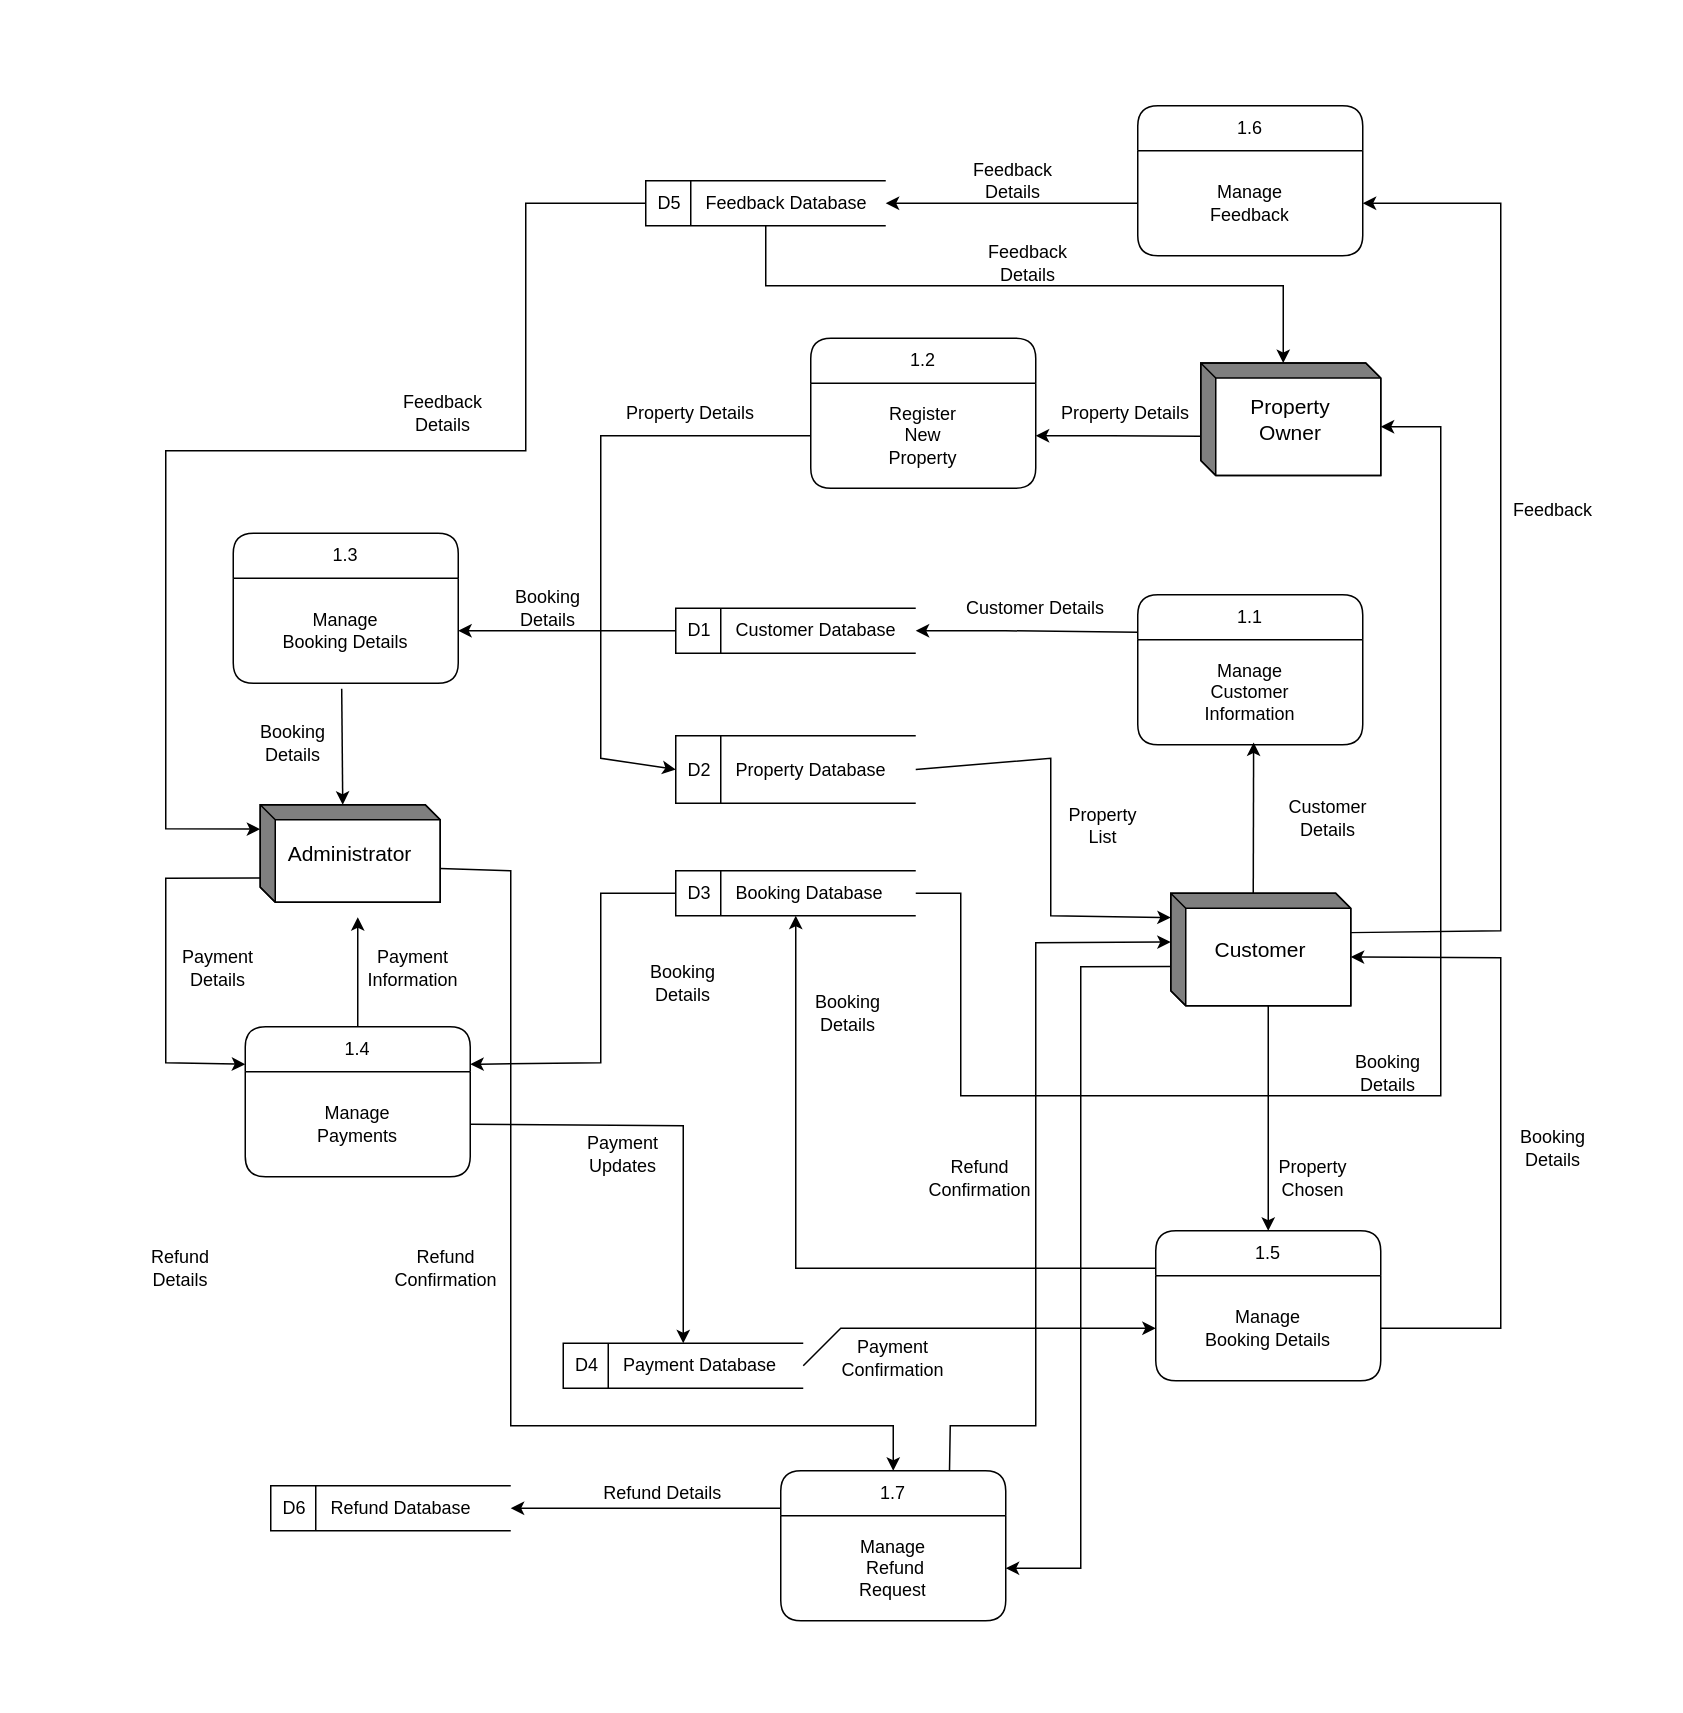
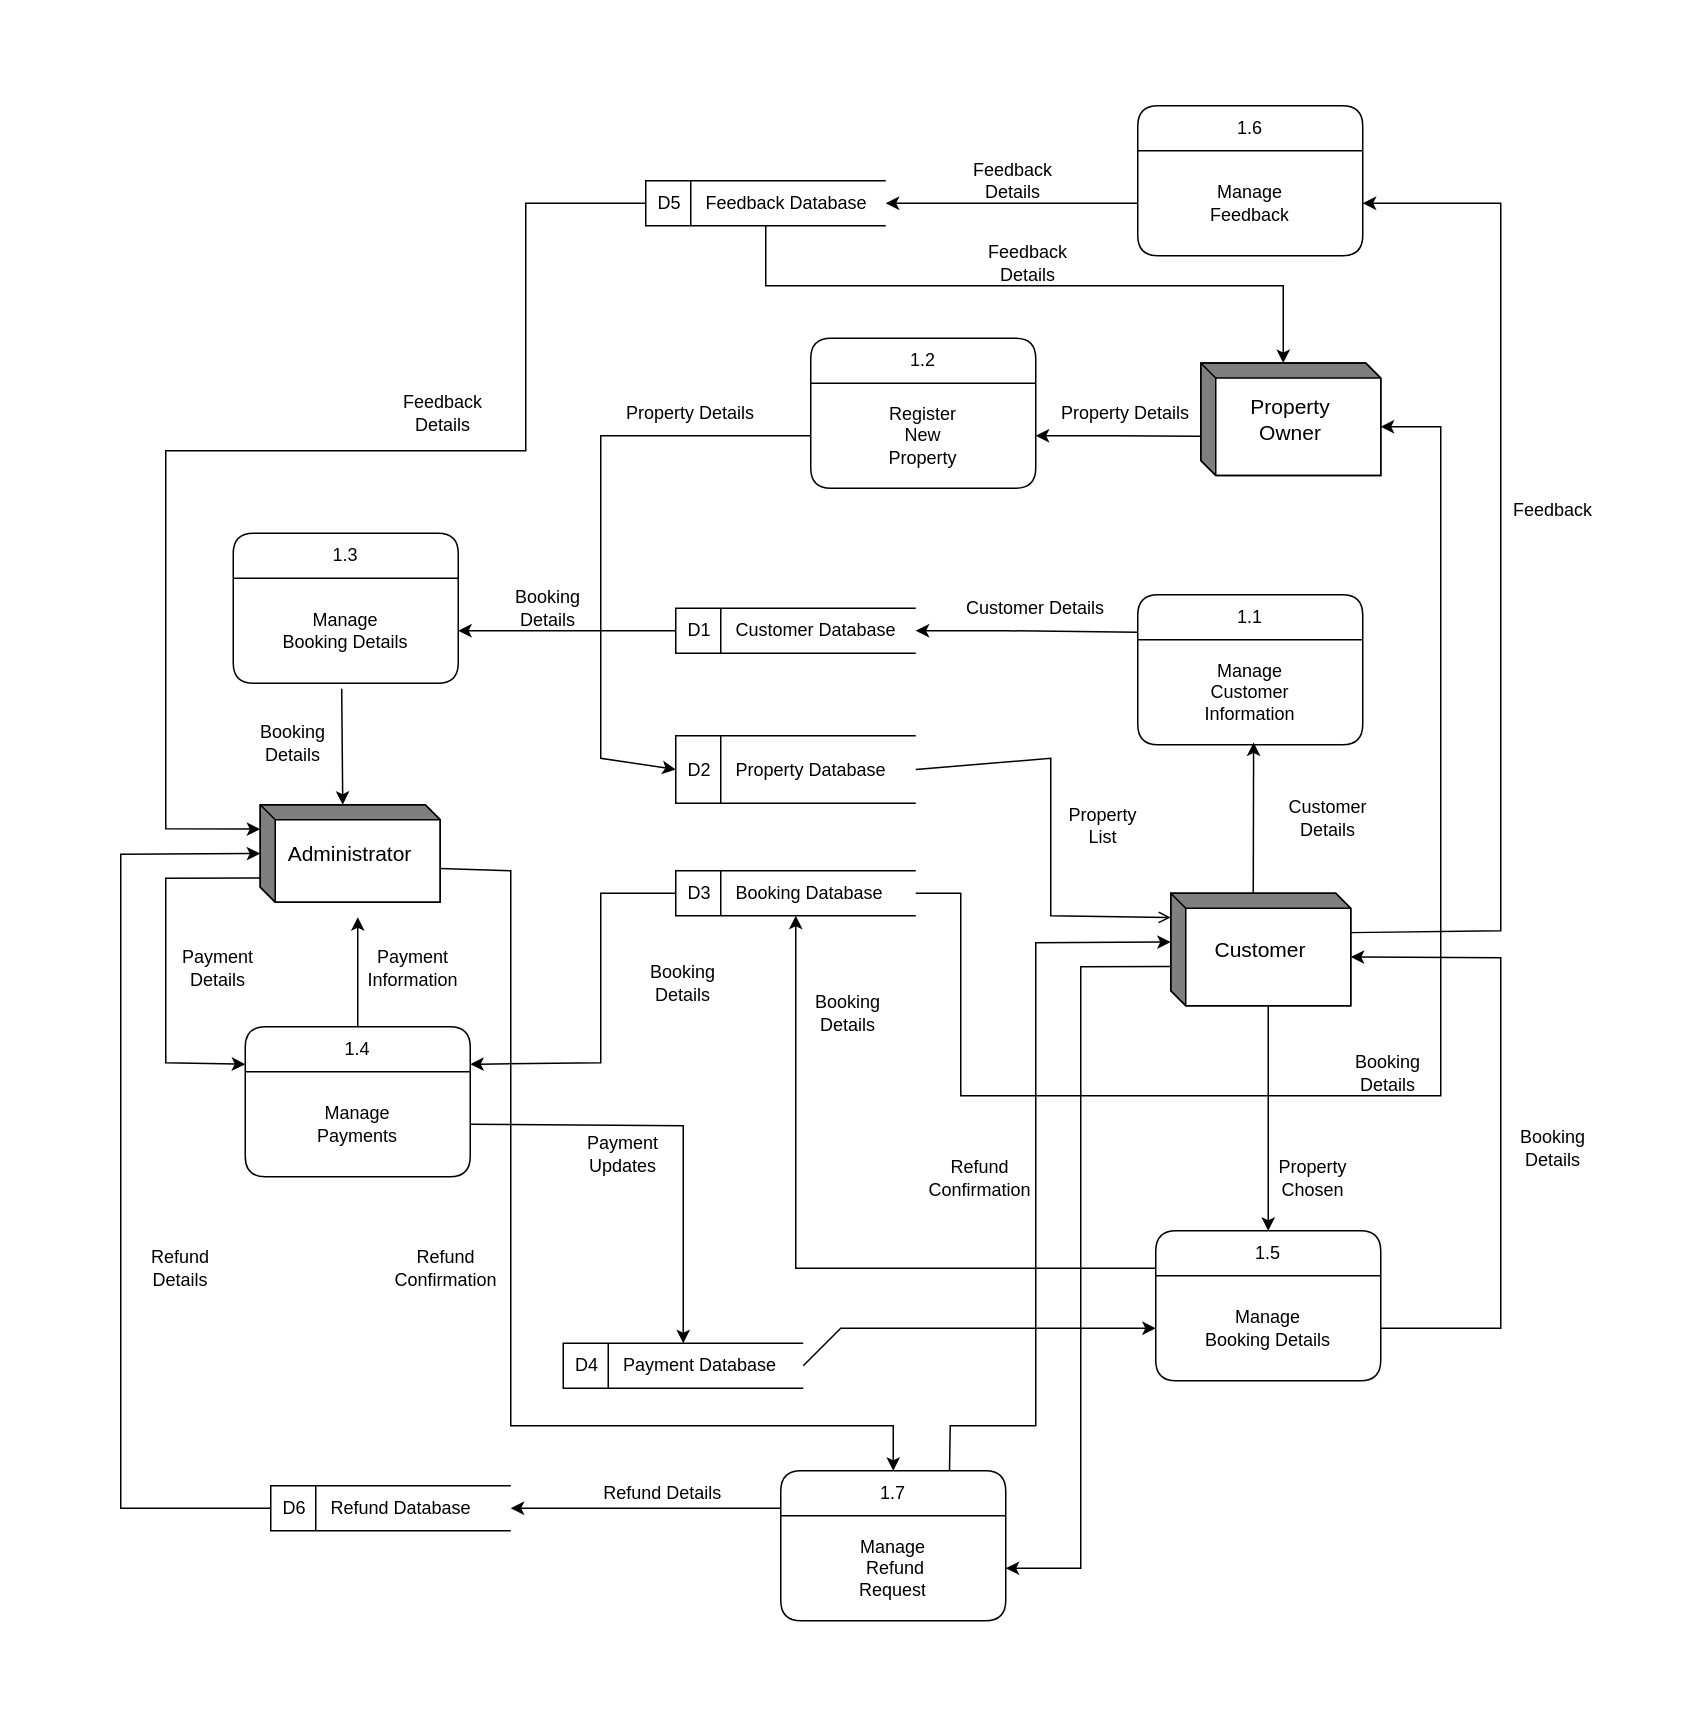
edge "D2 Property Database" -> "Customer": arrowhead classic -> open
edge "D6 Refund Database" -> "Administrator": added
node "Payment Confirmation": removed
